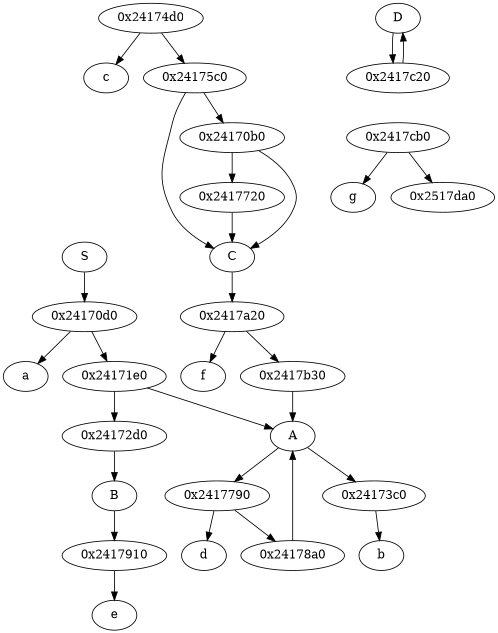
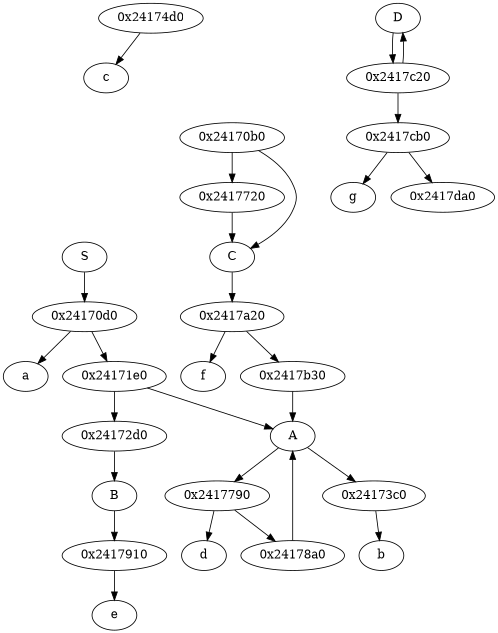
node "0x24175c0": removed
edge "0x2417c20" -> "0x2417cb0": added
node "0x2517da0": label "0x2517da0" -> "0x2417da0"
